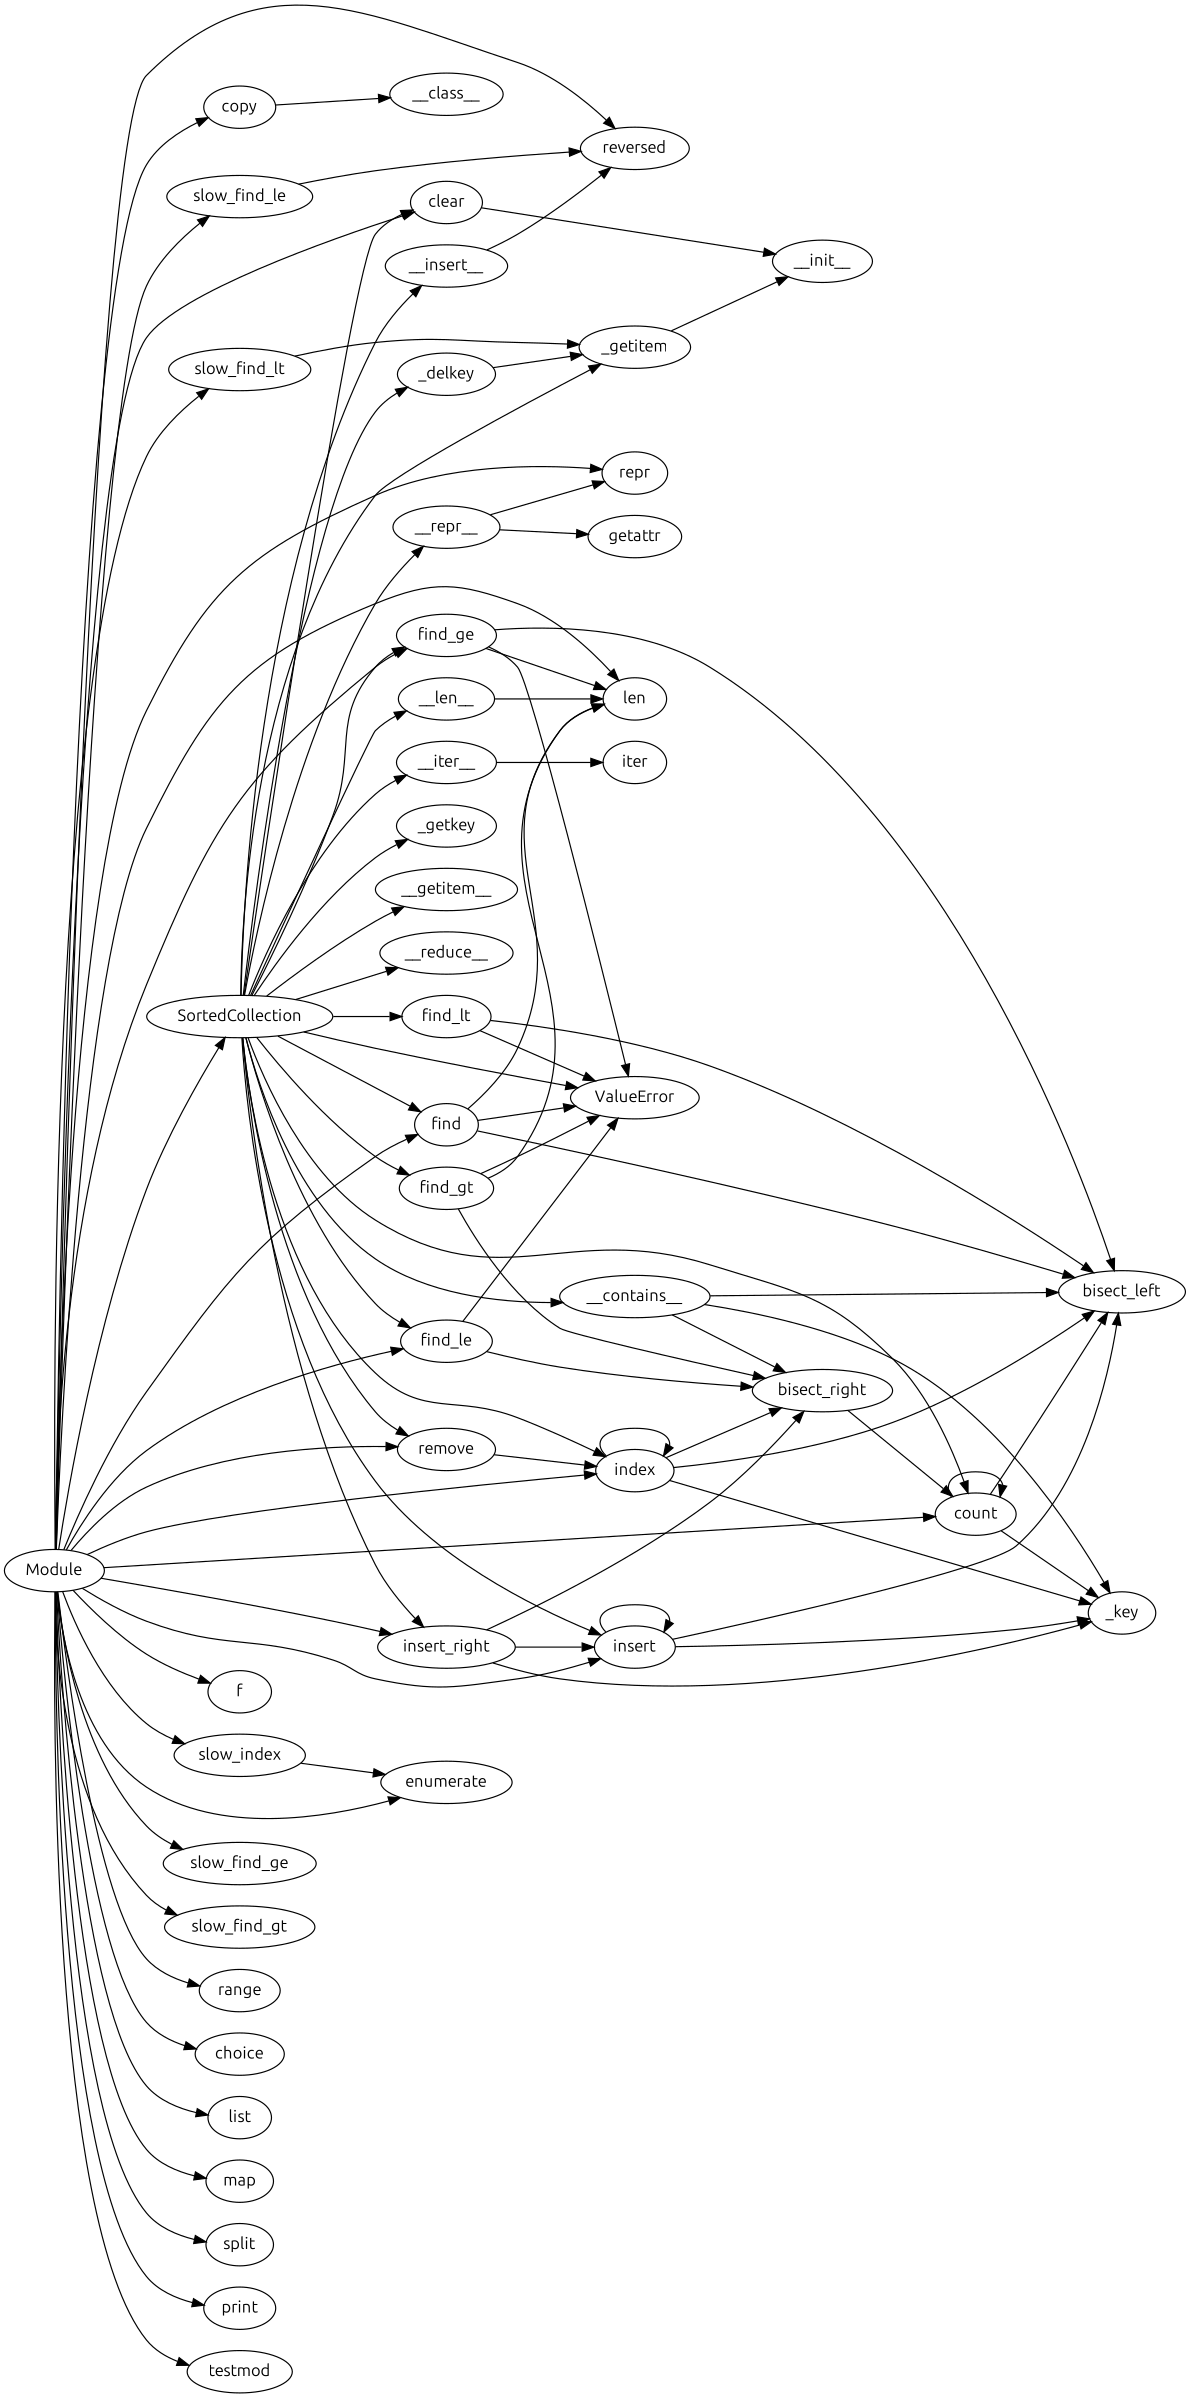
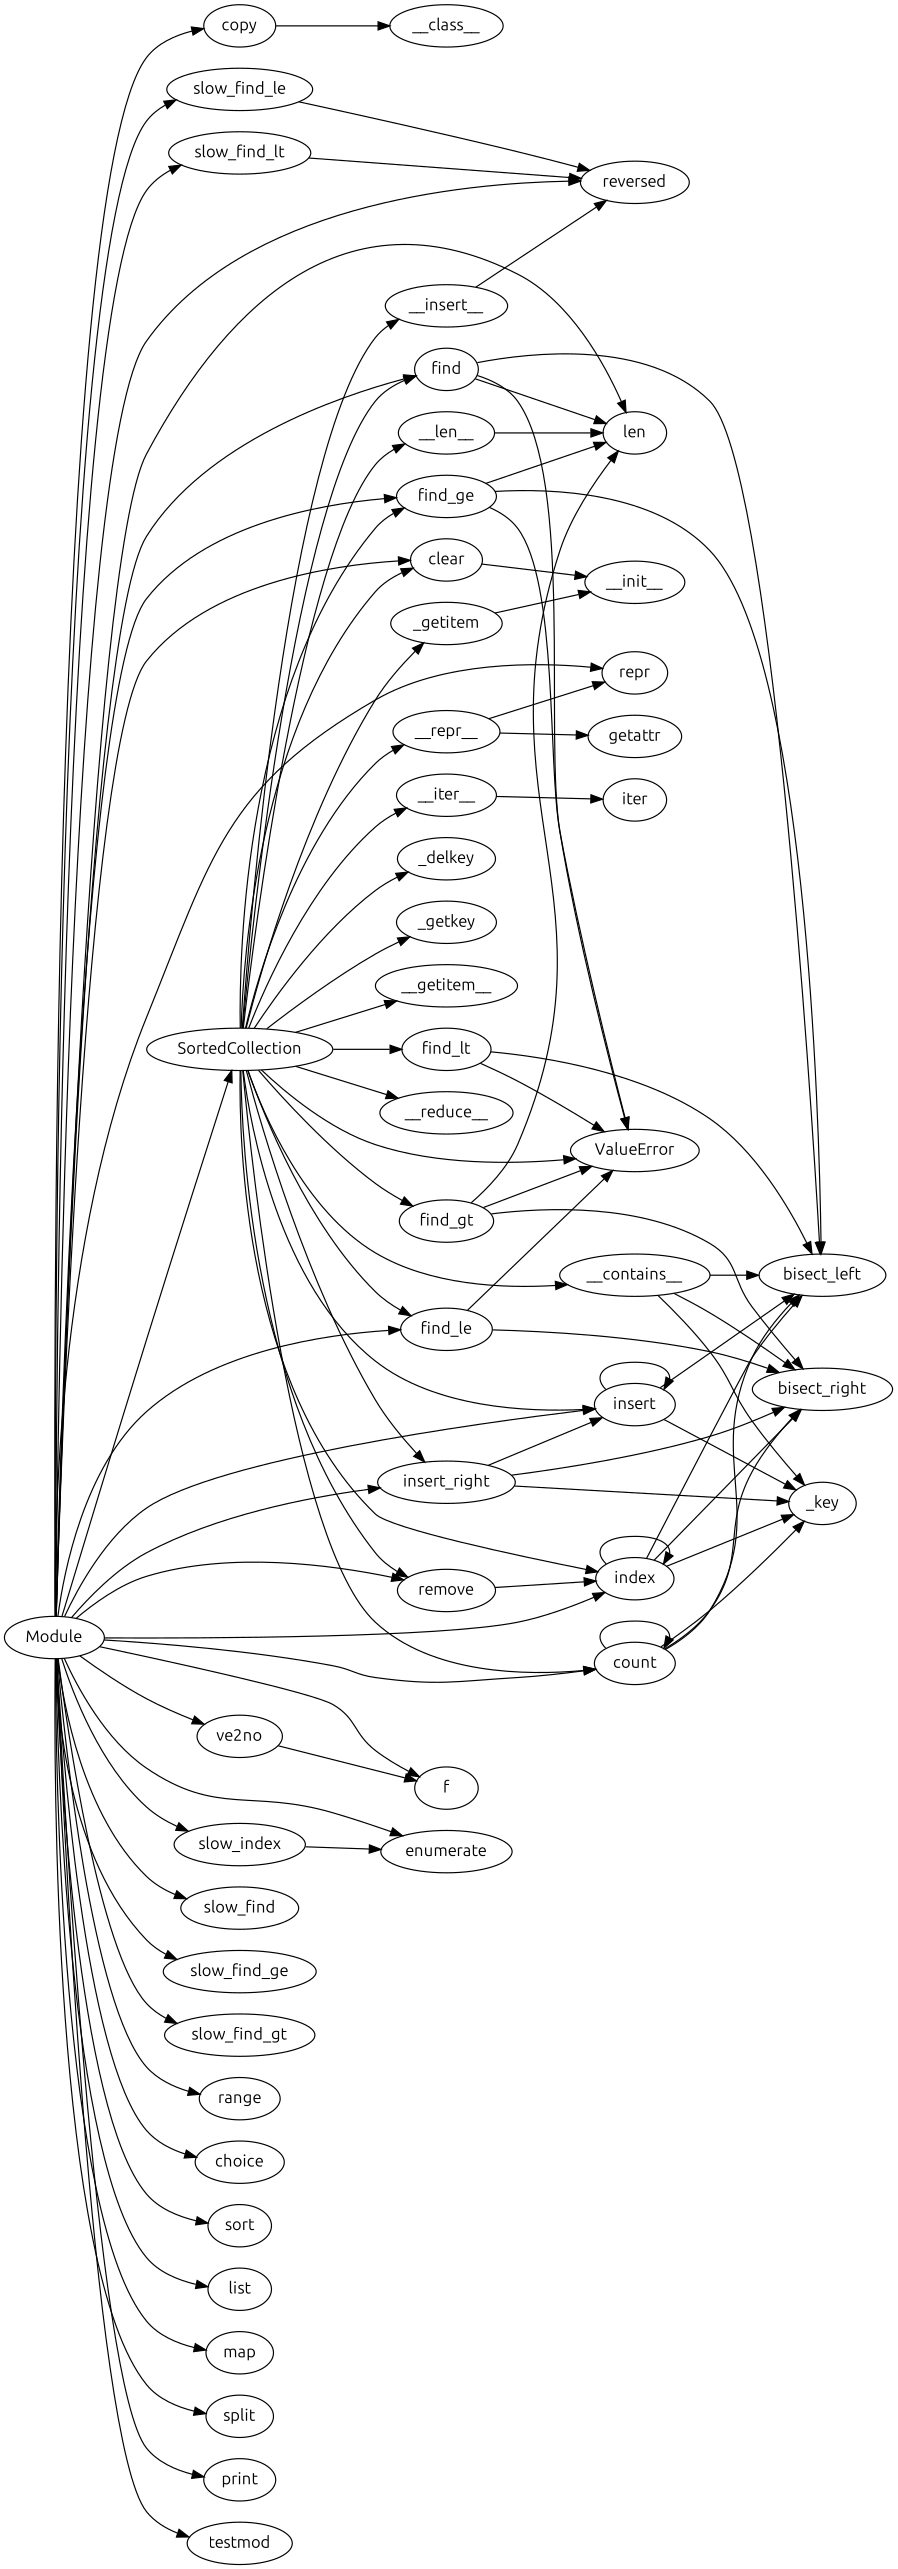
edge "slow_find_lt" -> "_getitem": now "slow_find_lt" -> "reversed"
edge "_delkey" -> "_getitem": removed
edge "bisect_right" -> "count": reversed
node "ve2no": added
node "slow_find": added
node "sort": added
